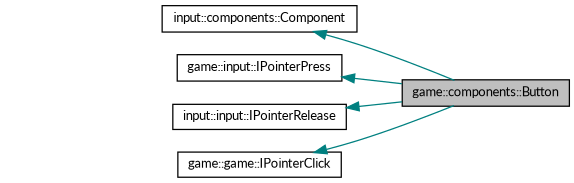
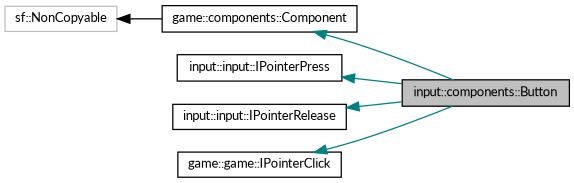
node "sf::NonCopyable": added
node "input::components::Component": label "input::components::Component" -> "game::components::Component"
node "game::input::IPointerPress": label "game::input::IPointerPress" -> "input::input::IPointerPress"
node "game::components::Button": label "game::components::Button" -> "input::components::Button"
